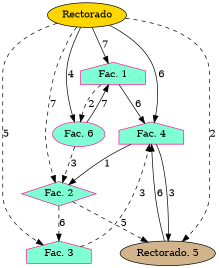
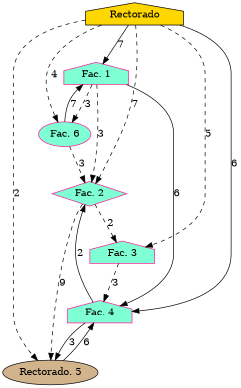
node "Rectorado": shape ellipse -> house
edge "Rectorado" -> "Fac. 6": style solid -> dashed
edge "Fac. 1" -> "Fac. 6": label "2" -> "3"
edge "Fac. 1" -> "Fac. 2": added, label "3"
edge "Fac. 4" -> "Fac. 2": label "1" -> "2"
edge "Fac. 2" -> "Fac. 3": label "6" -> "2"
edge "Fac. 2" -> "Rectorado. 5": label "5" -> "9"
